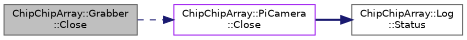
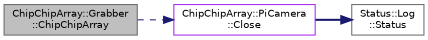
node "ChipChipArray::Grabber ::Close": label "ChipChipArray::Grabber ::Close" -> "ChipChipArray::Grabber ::ChipChipArray"
node "ChipChipArray::Log ::Status": label "ChipChipArray::Log ::Status" -> "Status::Log ::Status"
